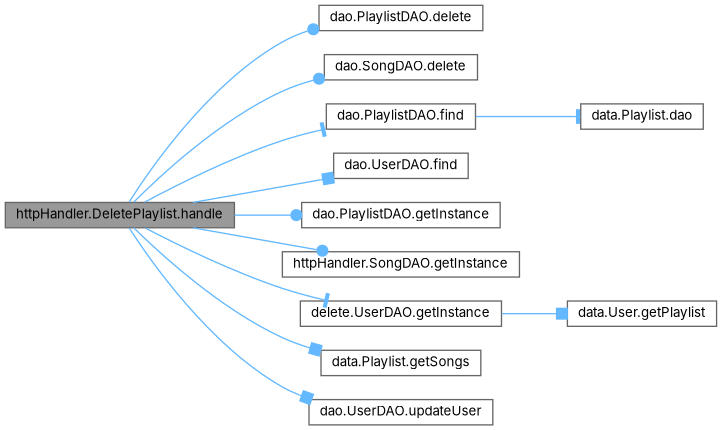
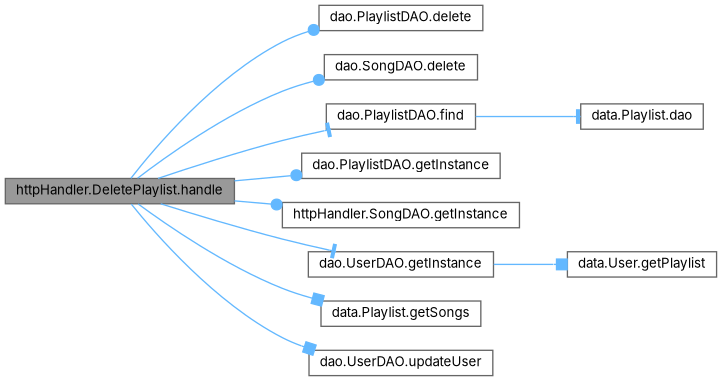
node "dao.UserDAO.find": removed
node "delete.UserDAO.getInstance": label "delete.UserDAO.getInstance" -> "dao.UserDAO.getInstance"
